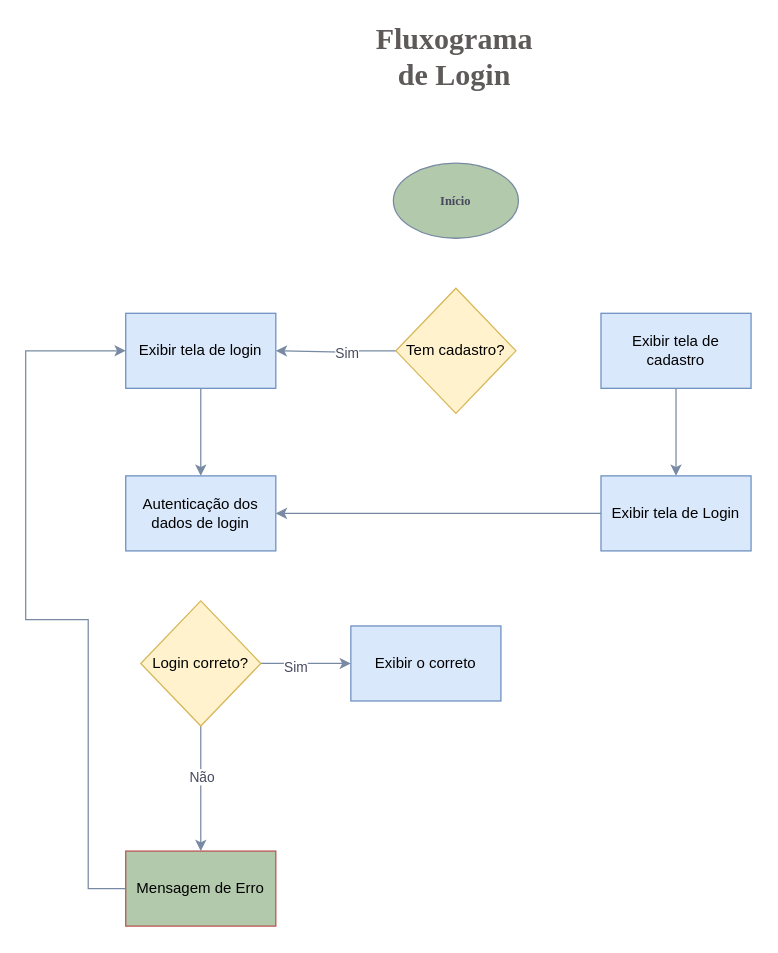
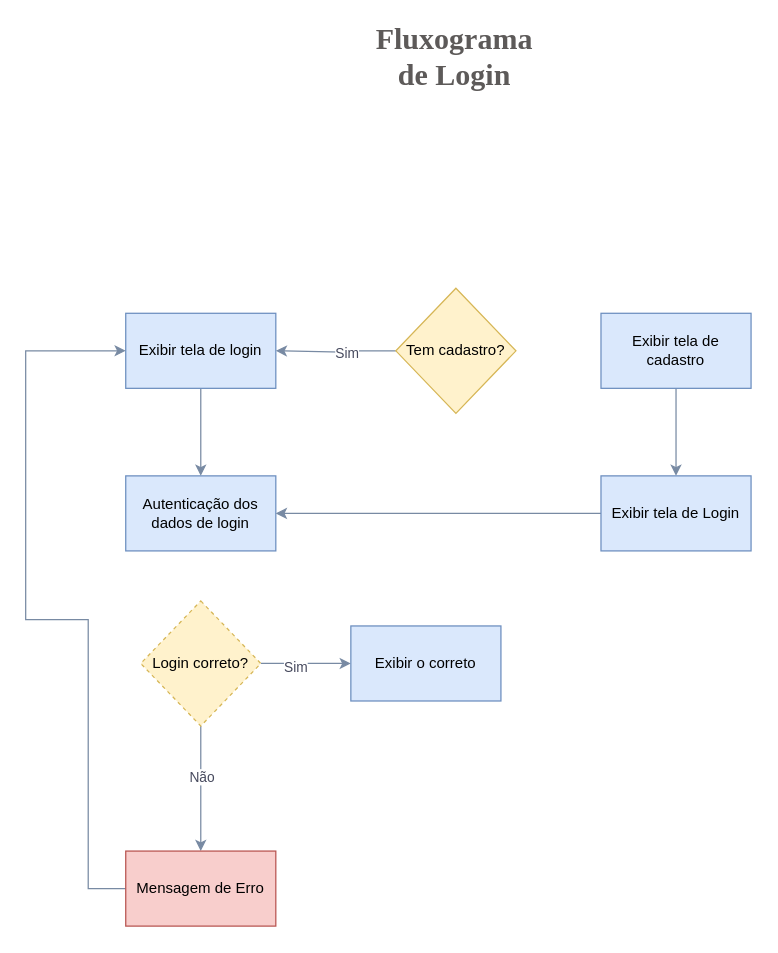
node "Início": removed
node "Login correto?": style solid -> dashed
node "Mensagem de Erro": fillcolor #b2c9ab -> #f8cecc
